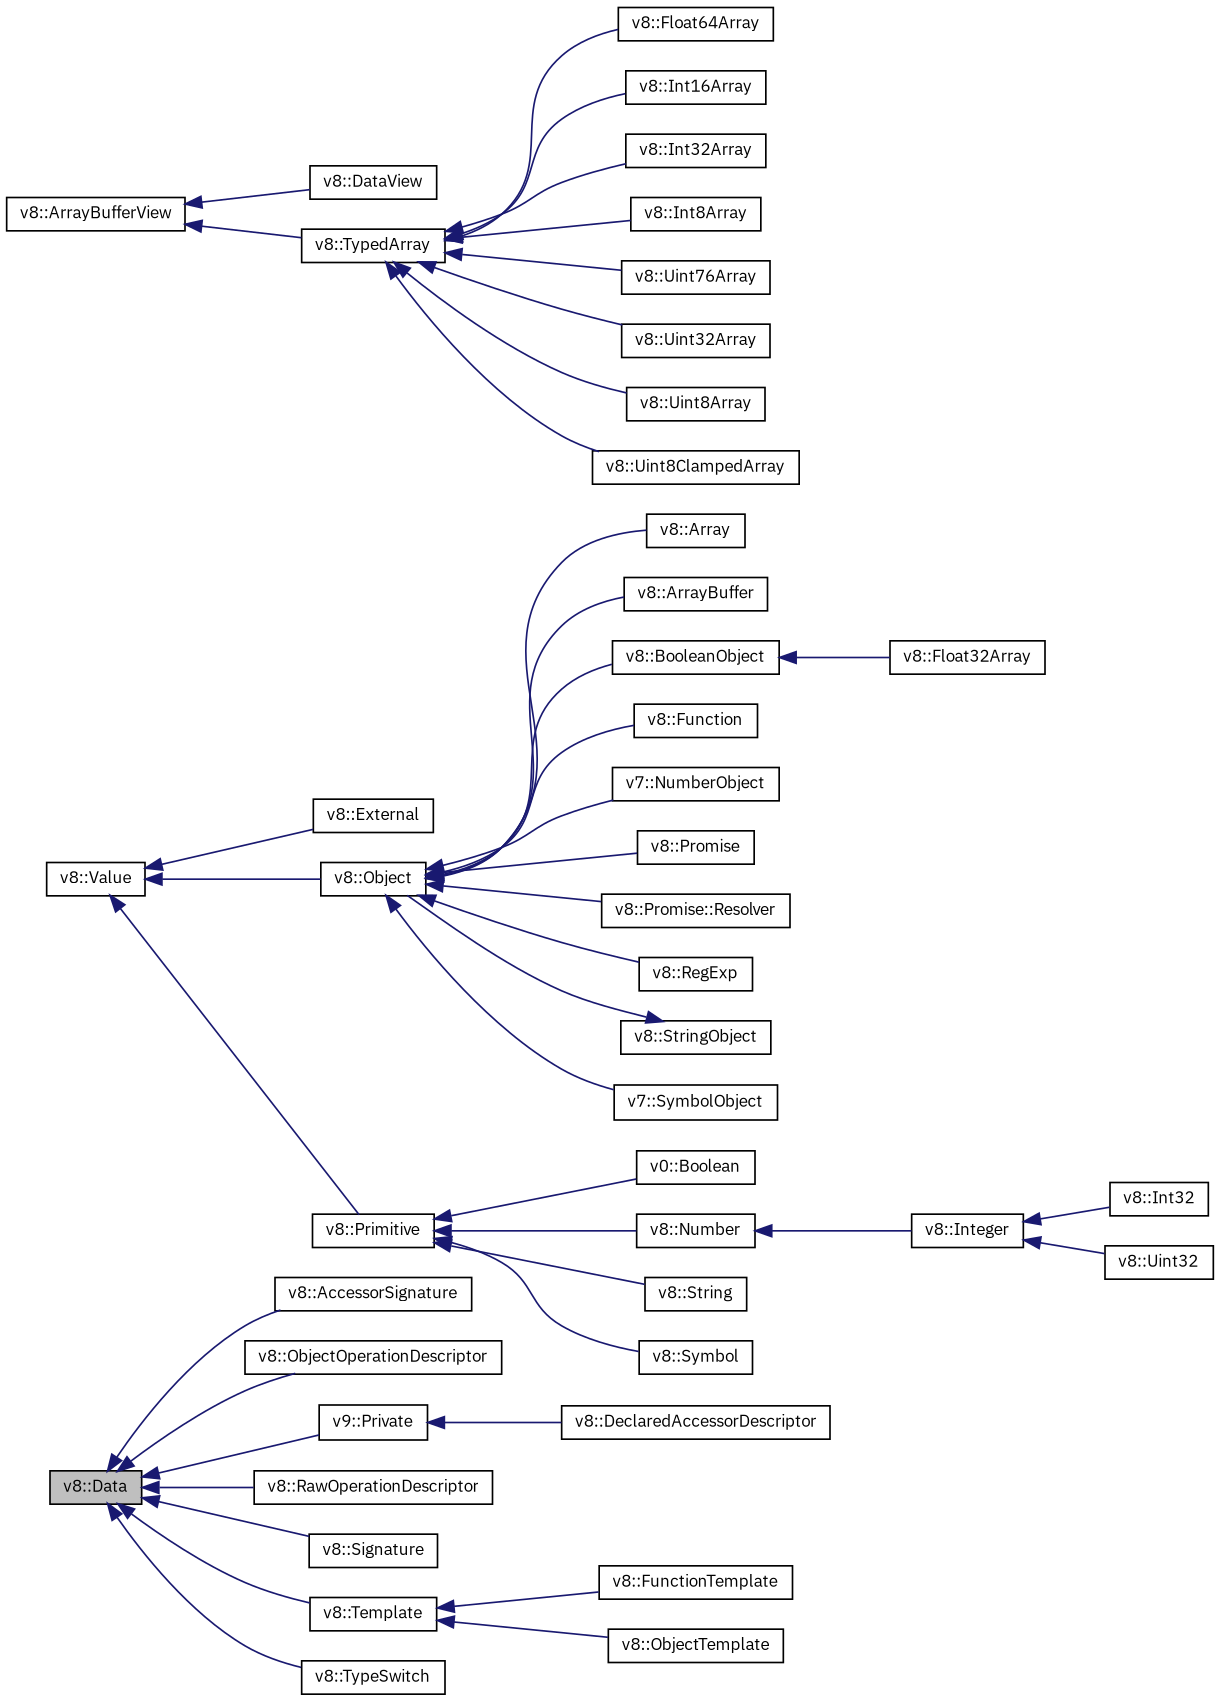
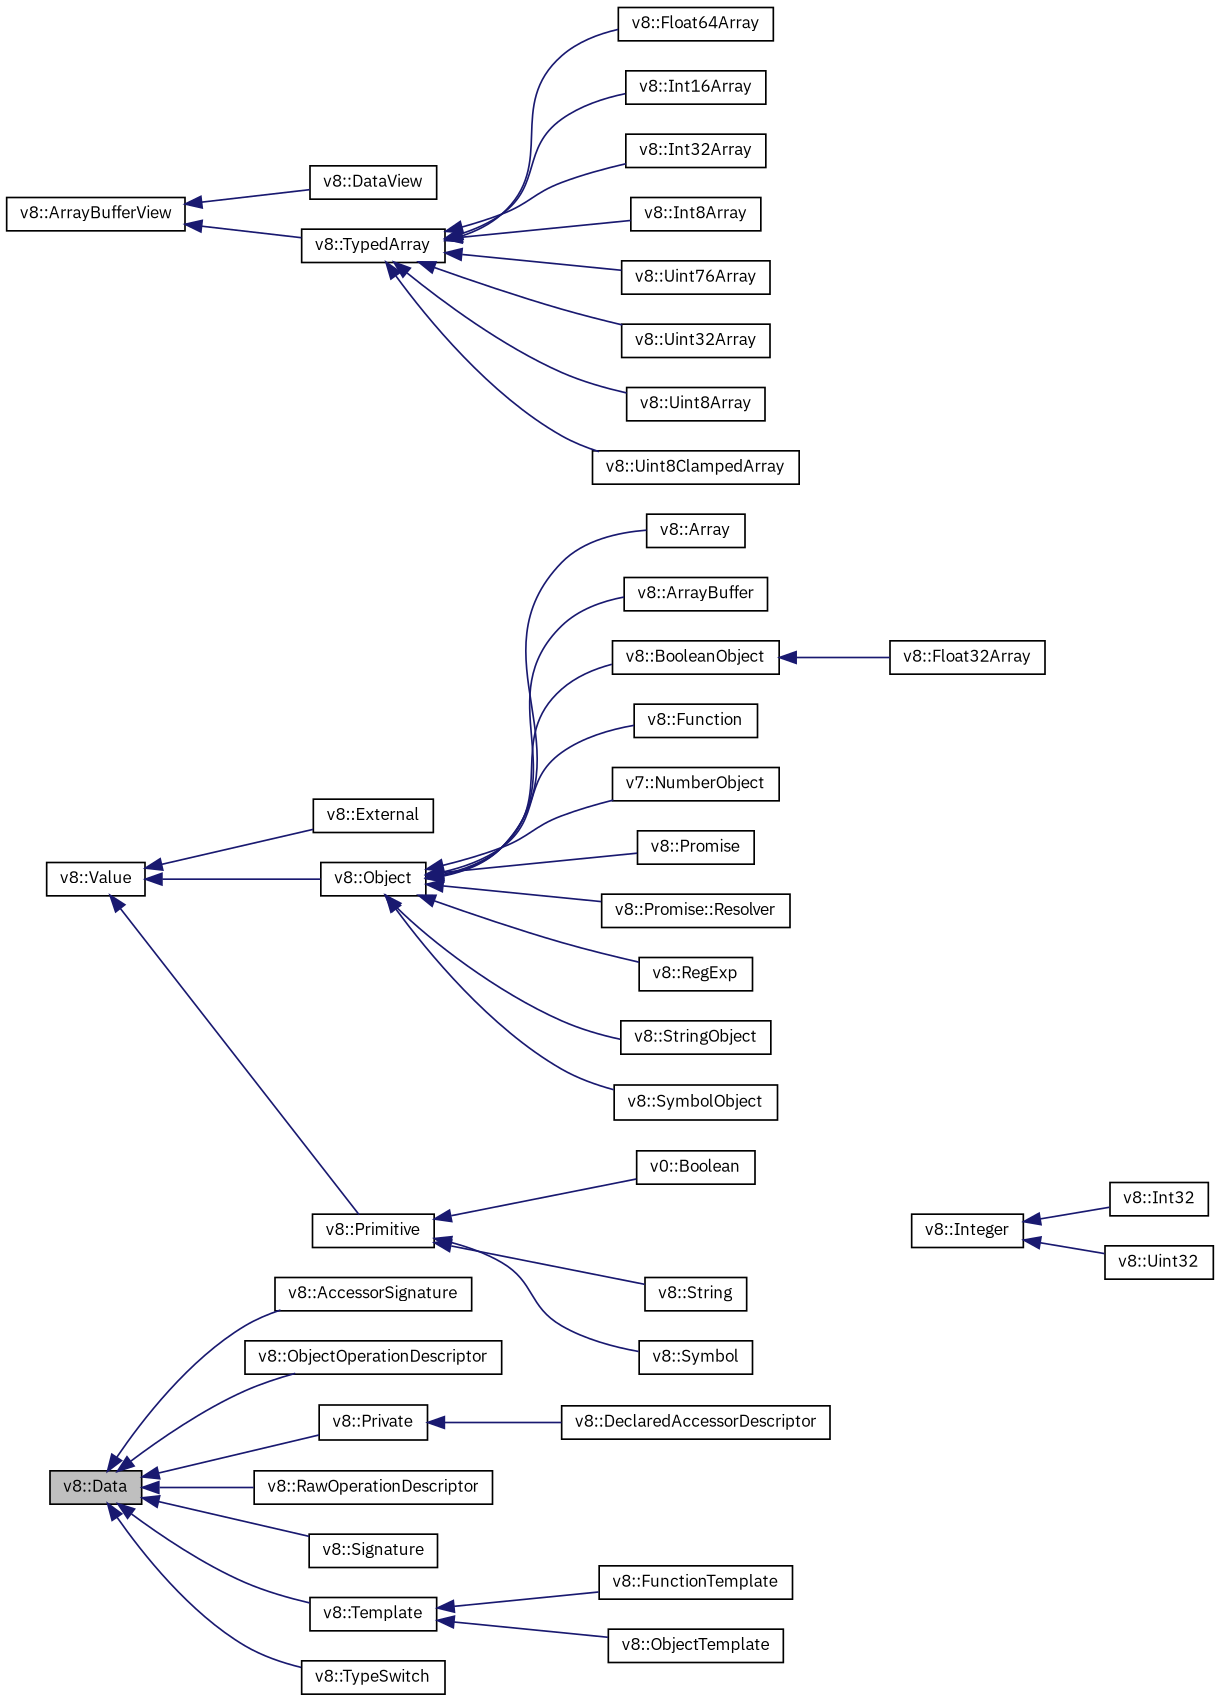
edge "v8::Object" -> "v8::StringObject": reversed
node "v7::SymbolObject": label "v7::SymbolObject" -> "v8::SymbolObject"
node "v8::Number": removed
node "v9::Private": label "v9::Private" -> "v8::Private"
